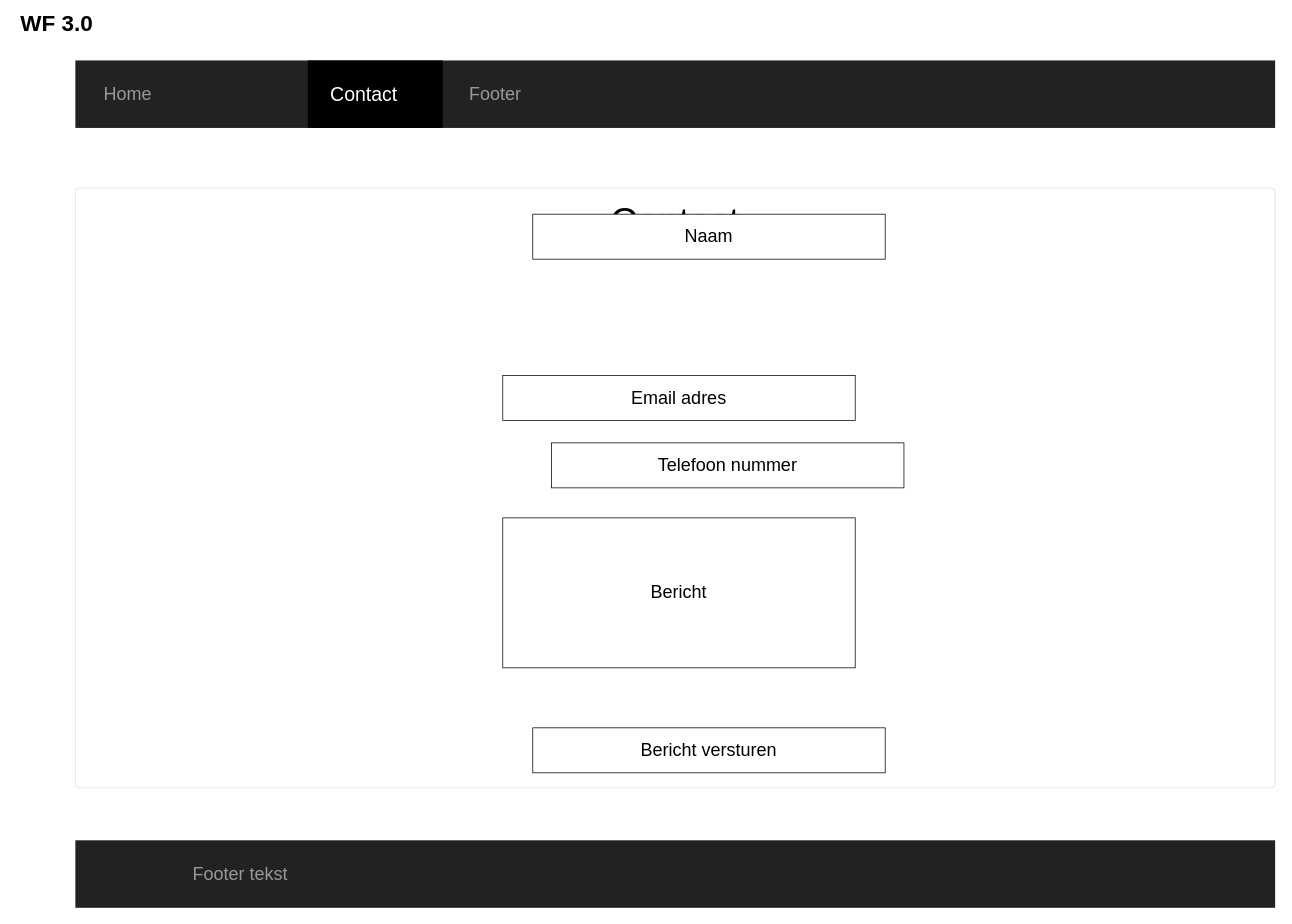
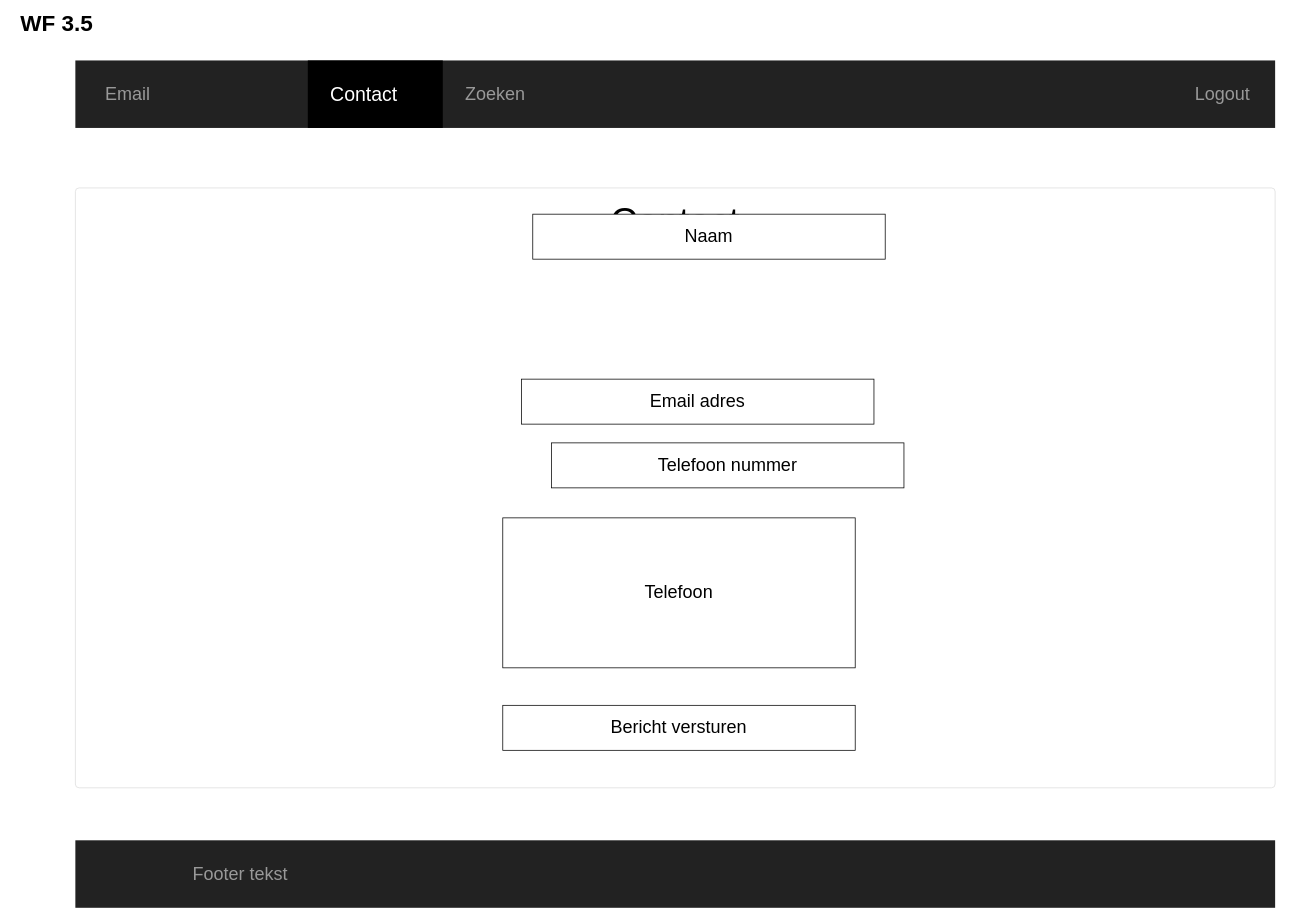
node "WF 3.0": label "WF 3.0" -> "WF 3.5"
node "Home": label "Home" -> "Email"
node "Footer": label "Footer" -> "Zoeken"
node "Logout": added
node "Email adres": moved (679, 398) -> (698, 402)
node "Bericht": label "Bericht" -> "Telefoon"
node "Bericht versturen": moved (709, 750) -> (679, 728)
